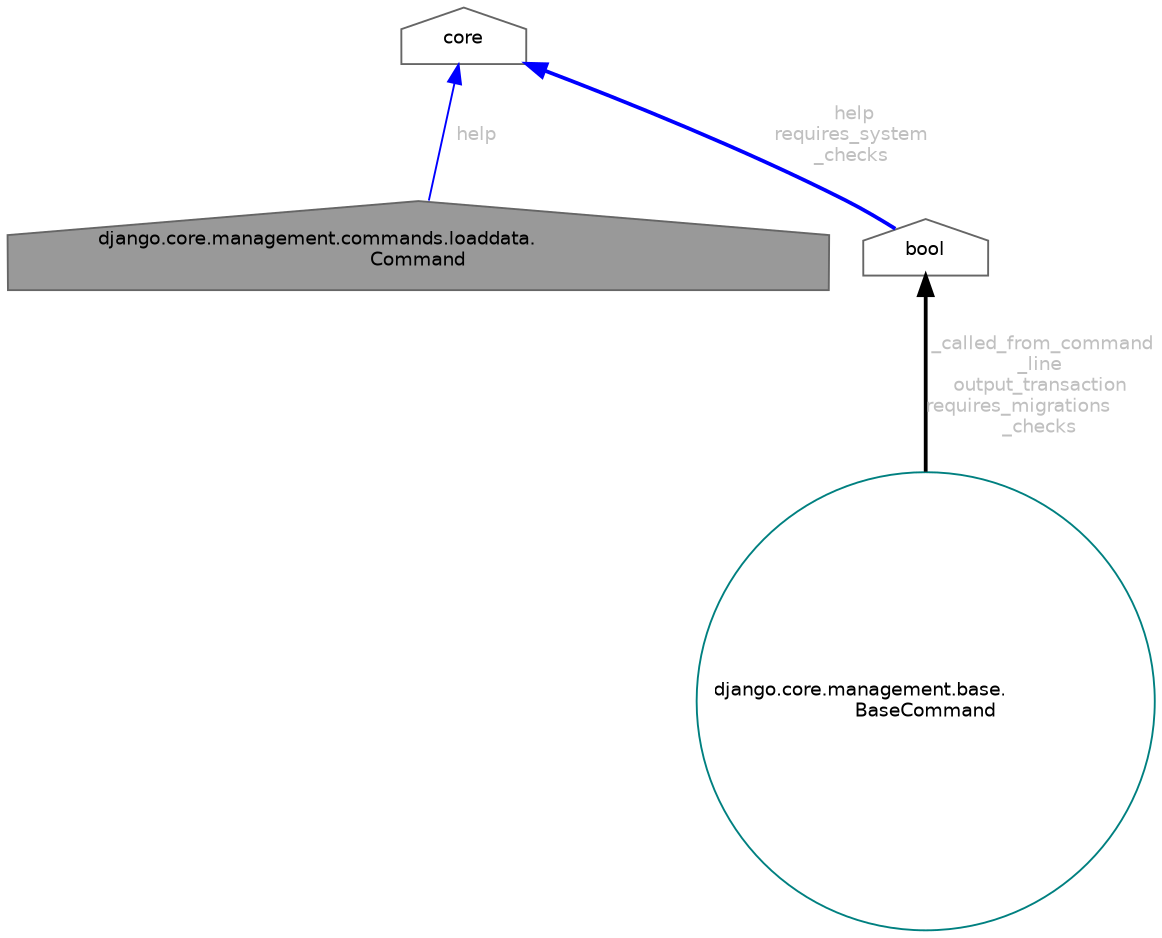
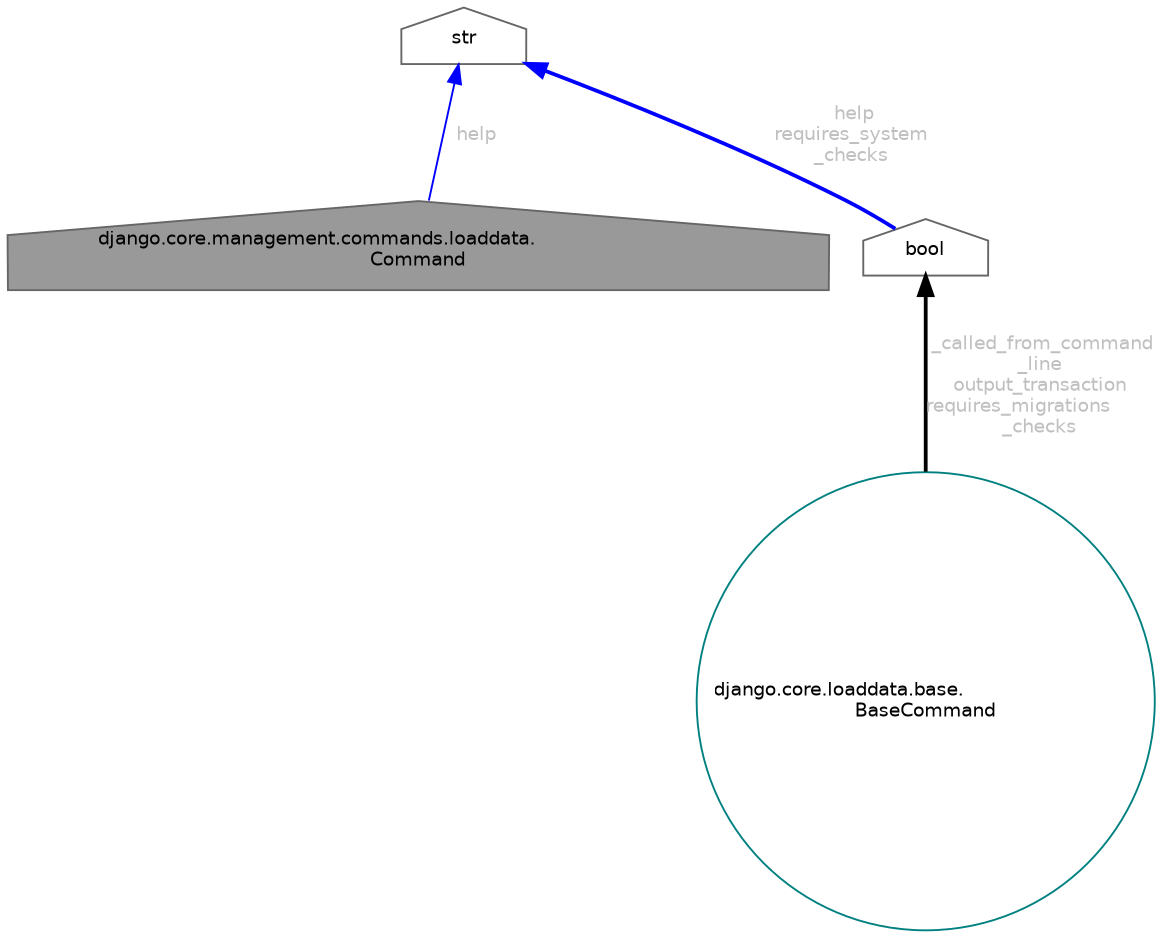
node "core": label "core" -> "str"
node "django.core.management.base. BaseCommand": label "django.core.management.base. BaseCommand" -> "django.core.loaddata.base. BaseCommand"
